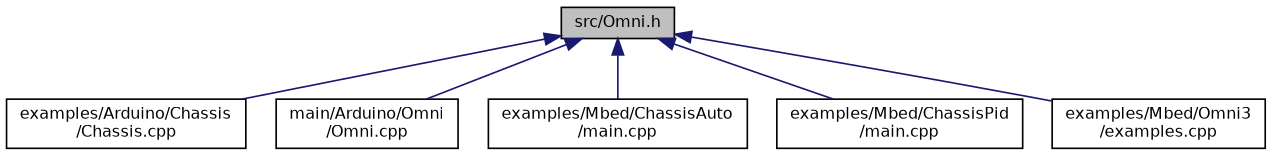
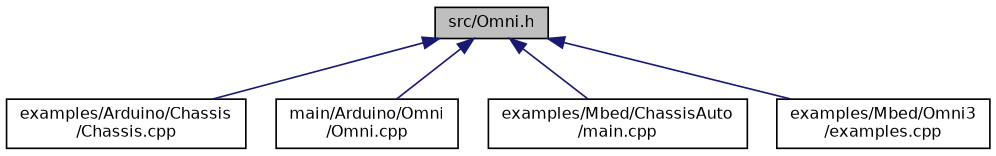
node "examples/Mbed/ChassisPid /main.cpp": removed
